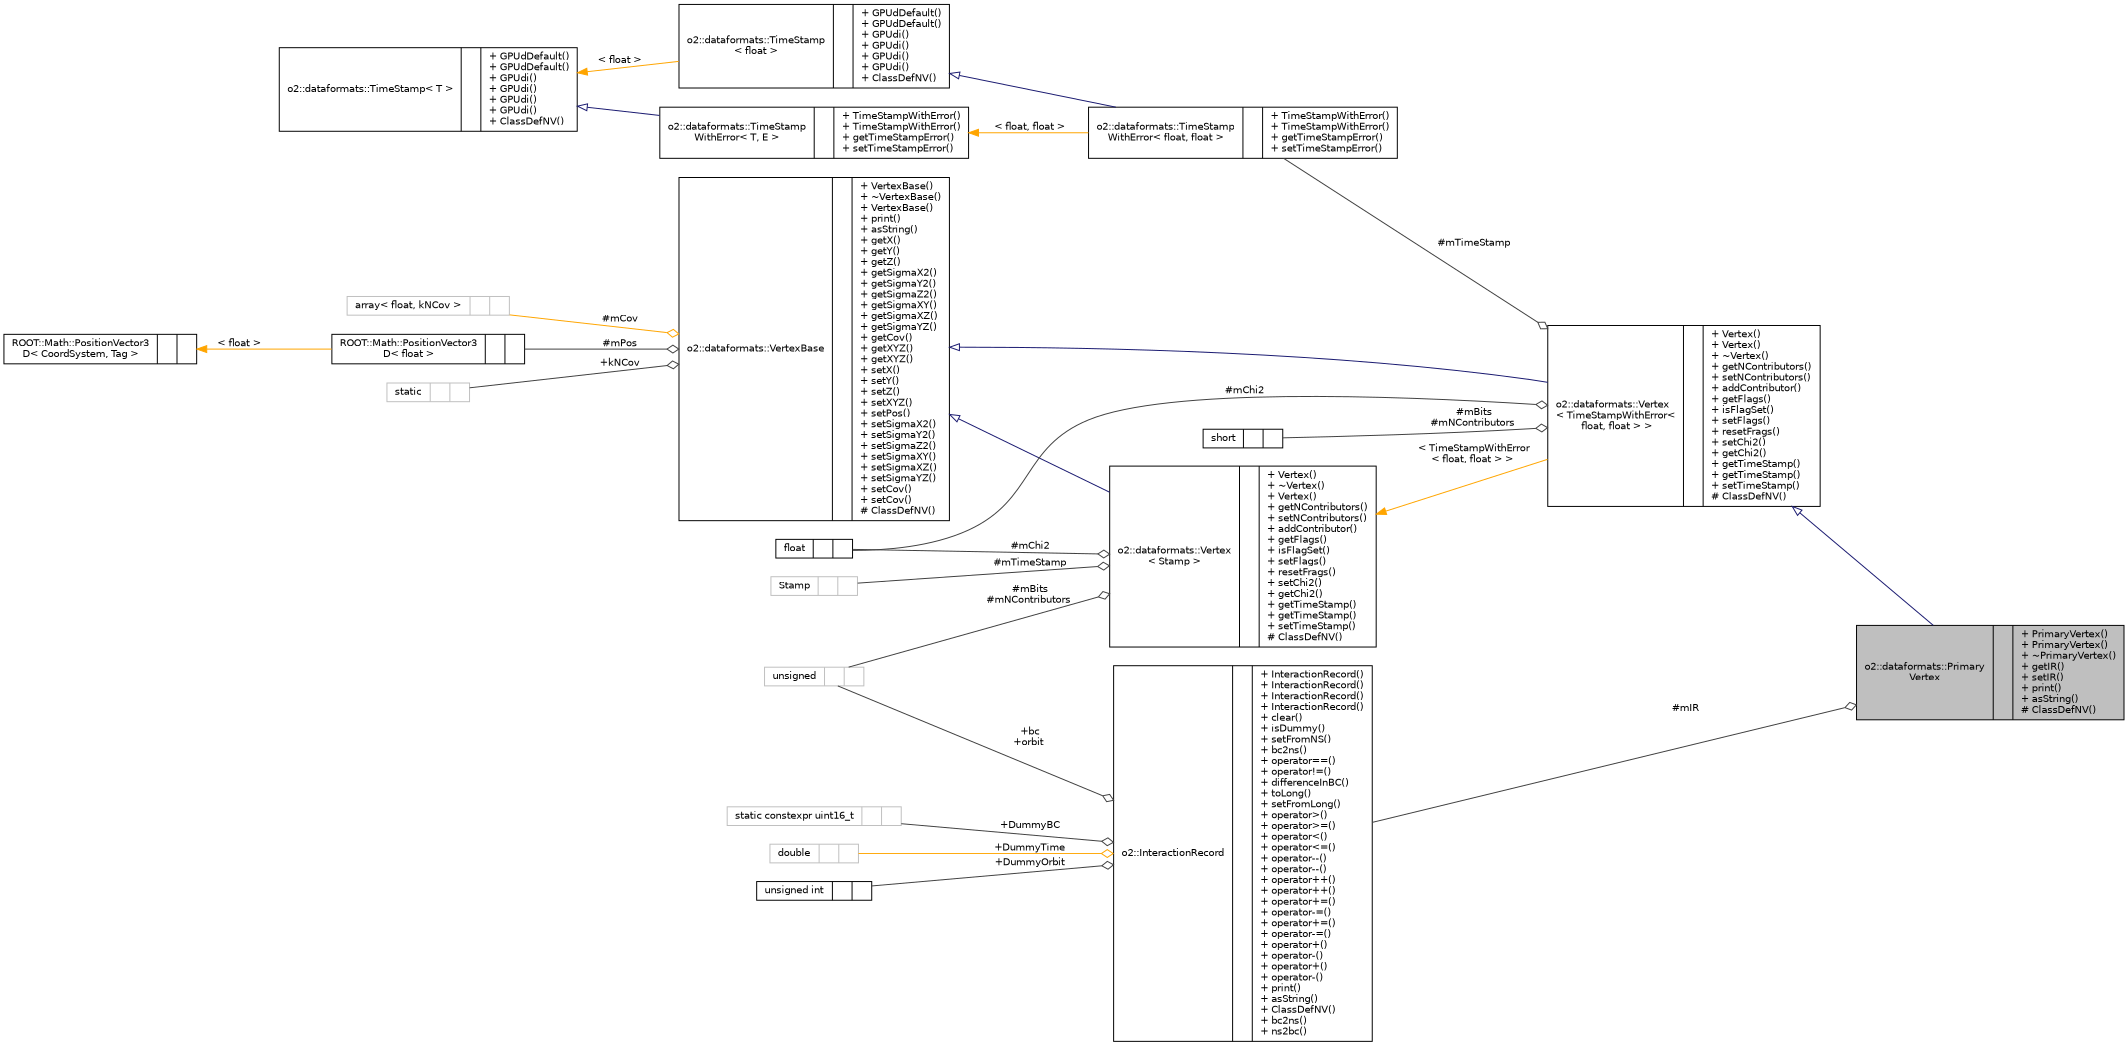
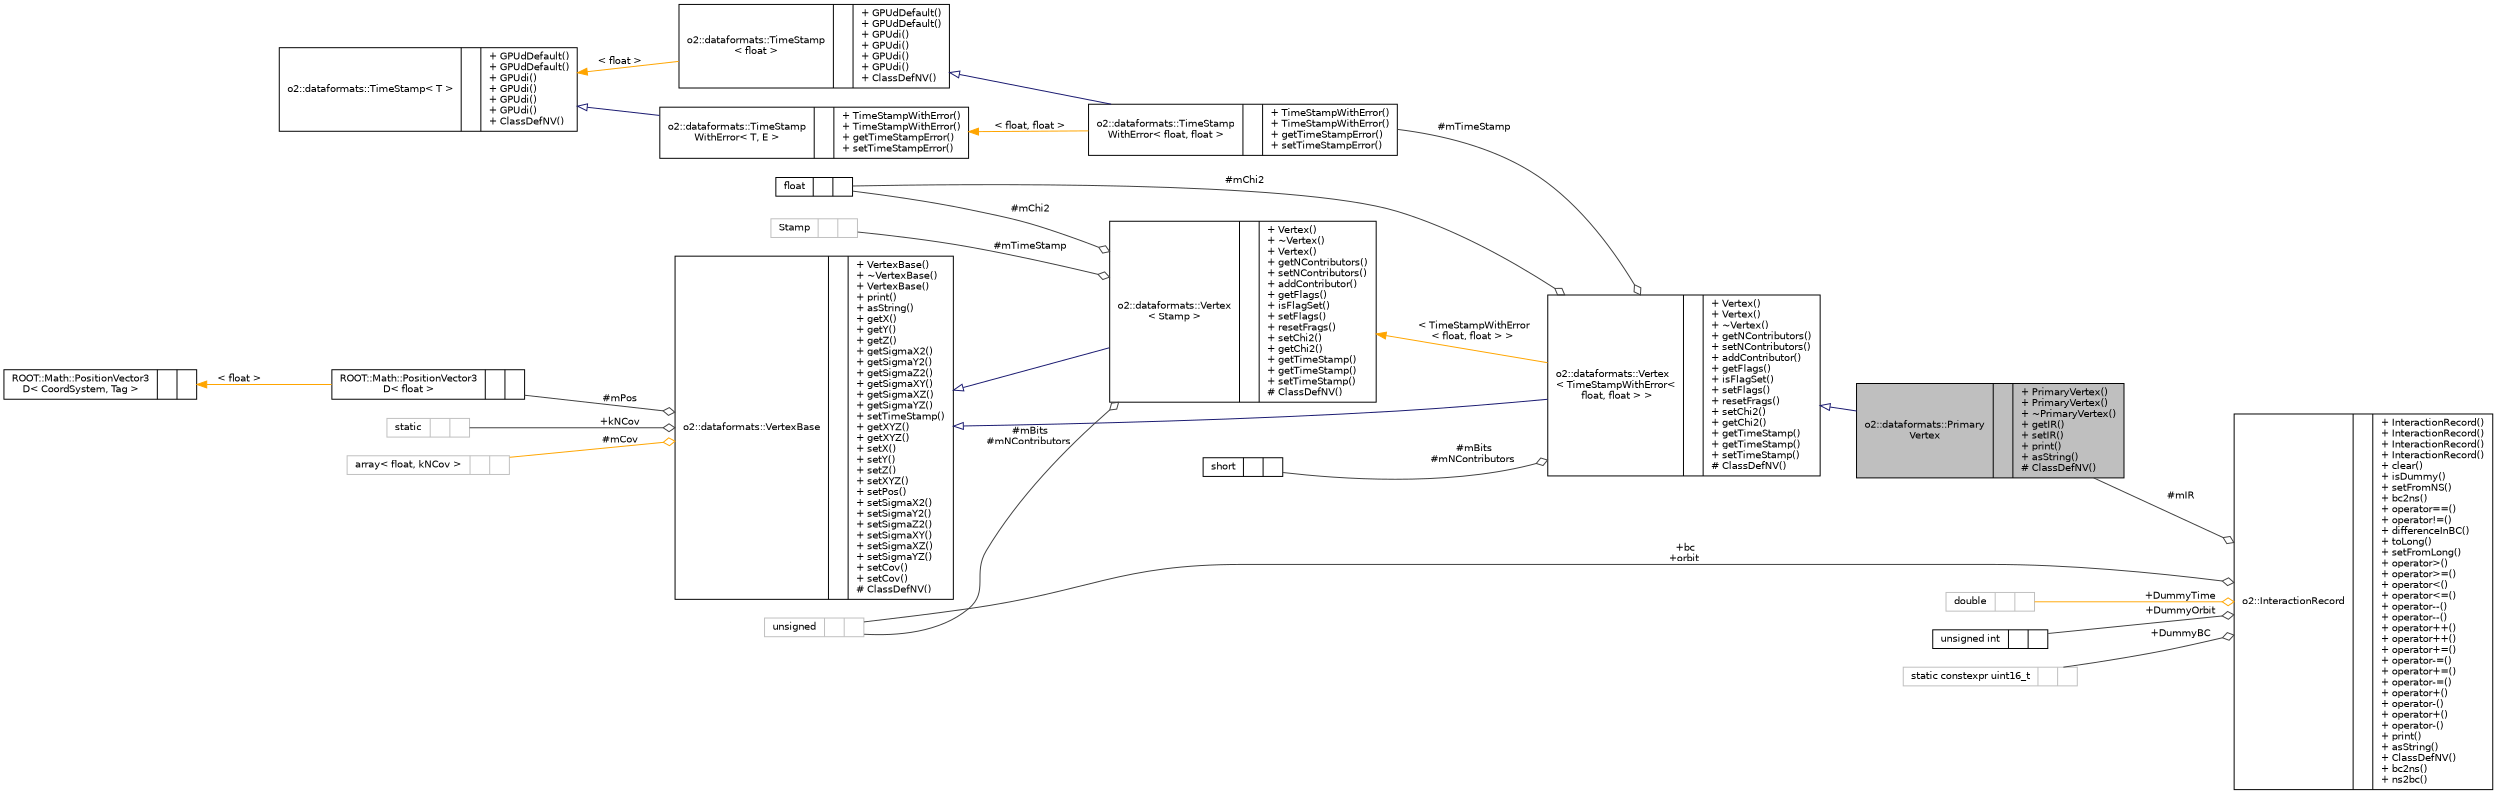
node "o2::dataformats::VertexBase": text "+ getCov()" -> "+ setTimeStamp()"
edge "o2::InteractionRecord" -> "o2::dataformats::Primary": reversed
